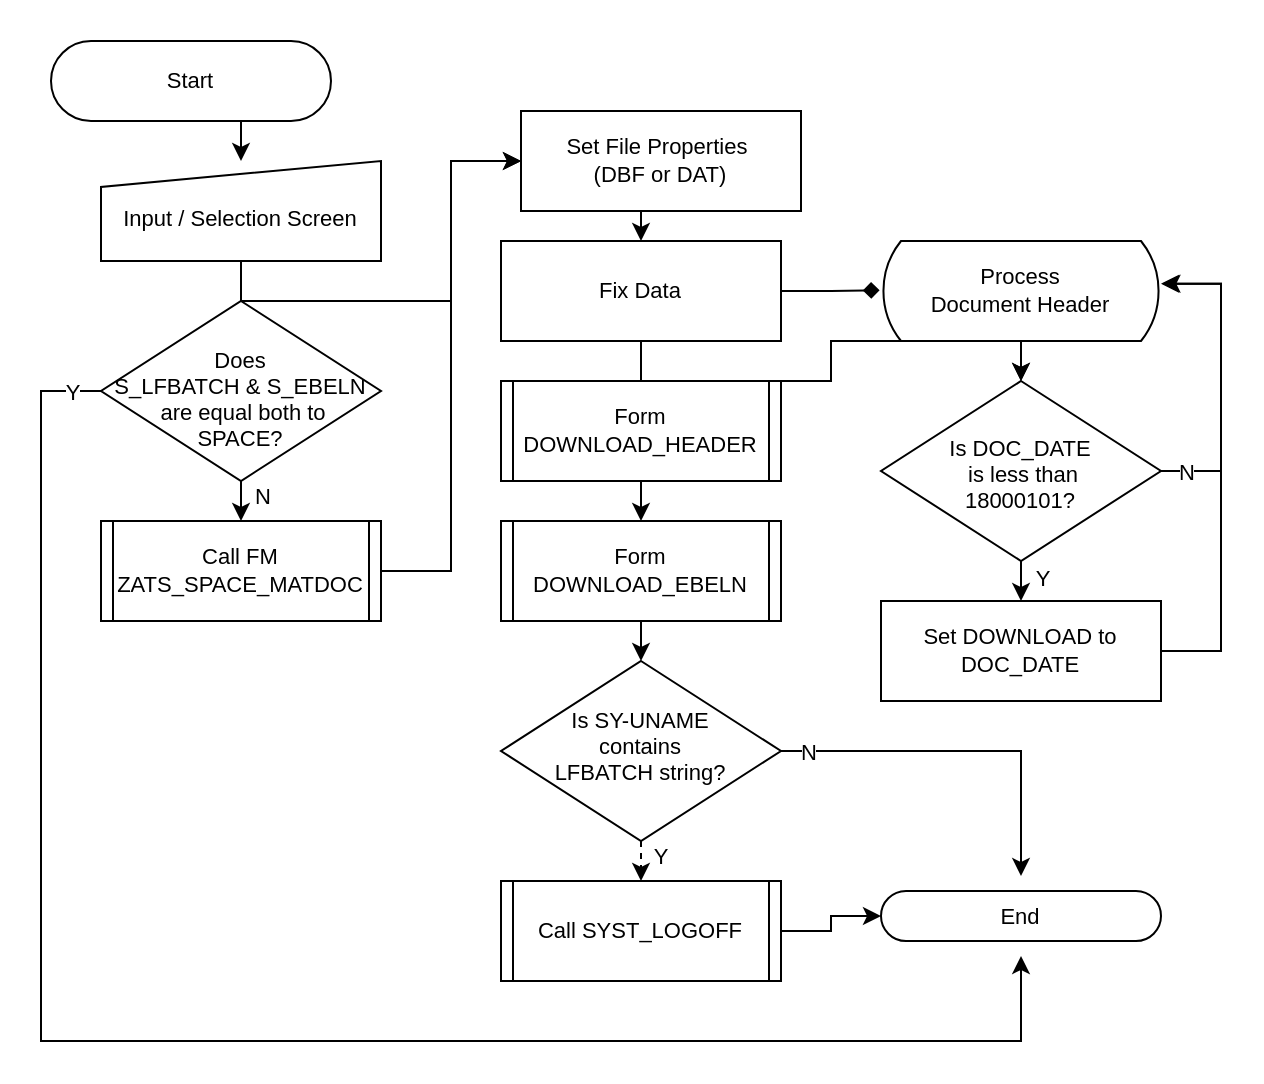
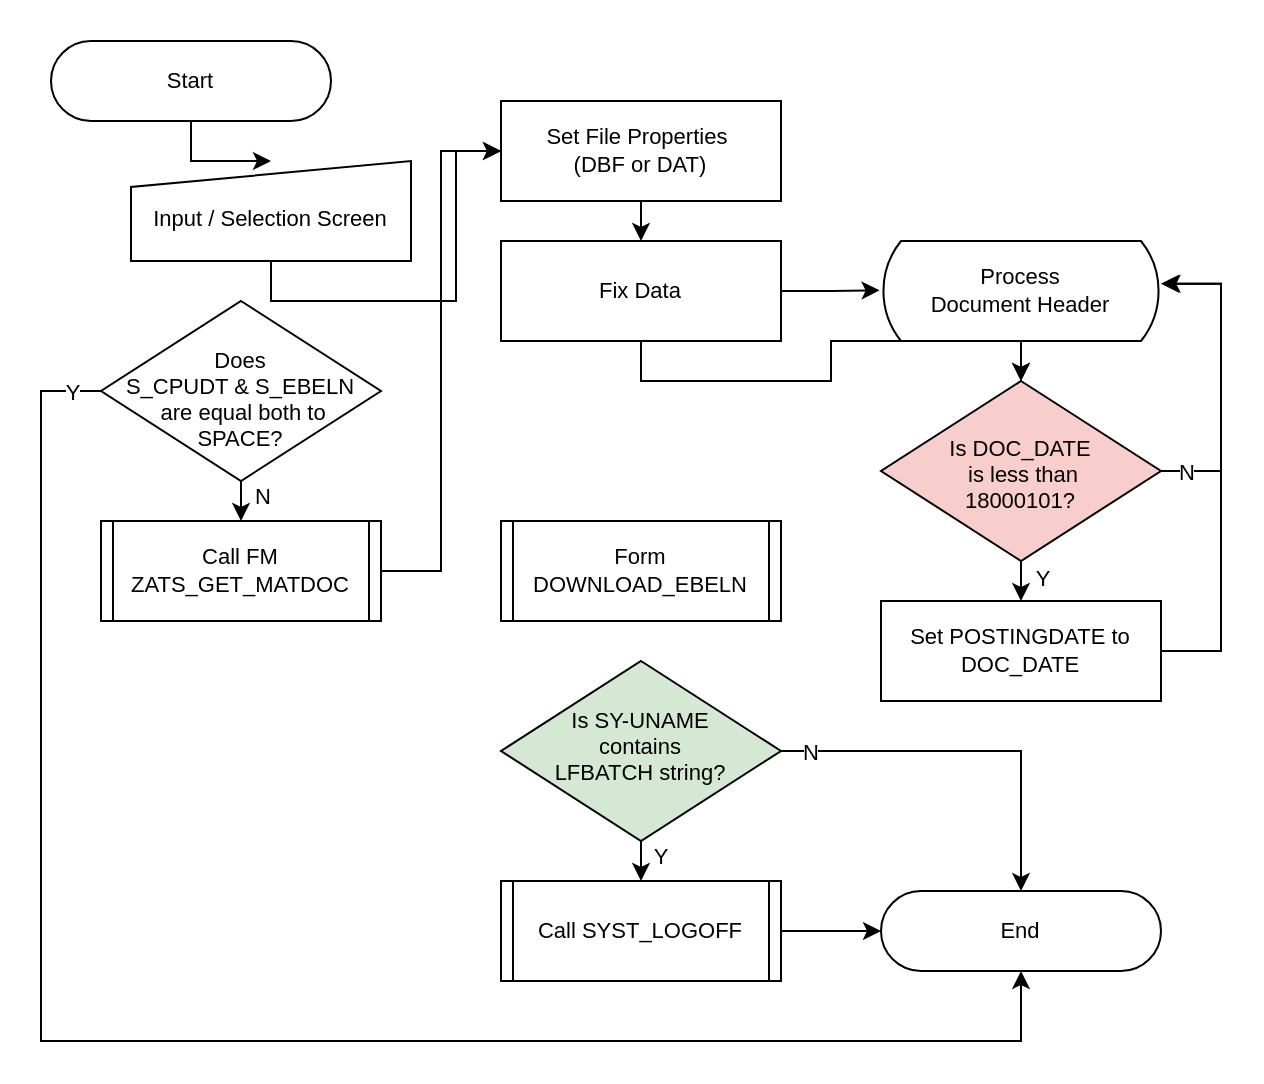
node "Set File Properties (DBF or DAT)": moved (661, 161) -> (641, 151)
node "Input / Selection Screen": moved (241, 211) -> (271, 211)
edge "Fix Data" -> "Process Document Header": arrowhead diamond -> classic
node "Does S_LFBATCH & S_EBELN are equal both to SPACE?": label "Does S_LFBATCH & S_EBELN are equal both to SPACE?" -> "Does S_CPUDT & S_EBELN are equal both to SPACE?"
node "Form DOWNLOAD_HEADER": removed
node "Is DOC_DATE is less than 18000101?": fillcolor #ffffff -> #f8cecc
edge "Form DOWNLOAD_HEADER" -> "Form DOWNLOAD_EBELN": removed
node "Call FM ZATS_SPACE_MATDOC": label "Call FM ZATS_SPACE_MATDOC" -> "Call FM ZATS_GET_MATDOC"
edge "Form DOWNLOAD_EBELN" -> "Is SY-UNAME contains LFBATCH string?": removed
node "Set DOWNLOAD to DOC_DATE": label "Set DOWNLOAD to DOC_DATE" -> "Set POSTINGDATE to DOC_DATE"
node "Is SY-UNAME contains LFBATCH string?": fillcolor #ffffff -> #d5e8d4
edge "Is SY-UNAME contains LFBATCH string?" -> "Call SYST_LOGOFF": style dashed -> solid
node "End": size 280x50 -> 280x80
